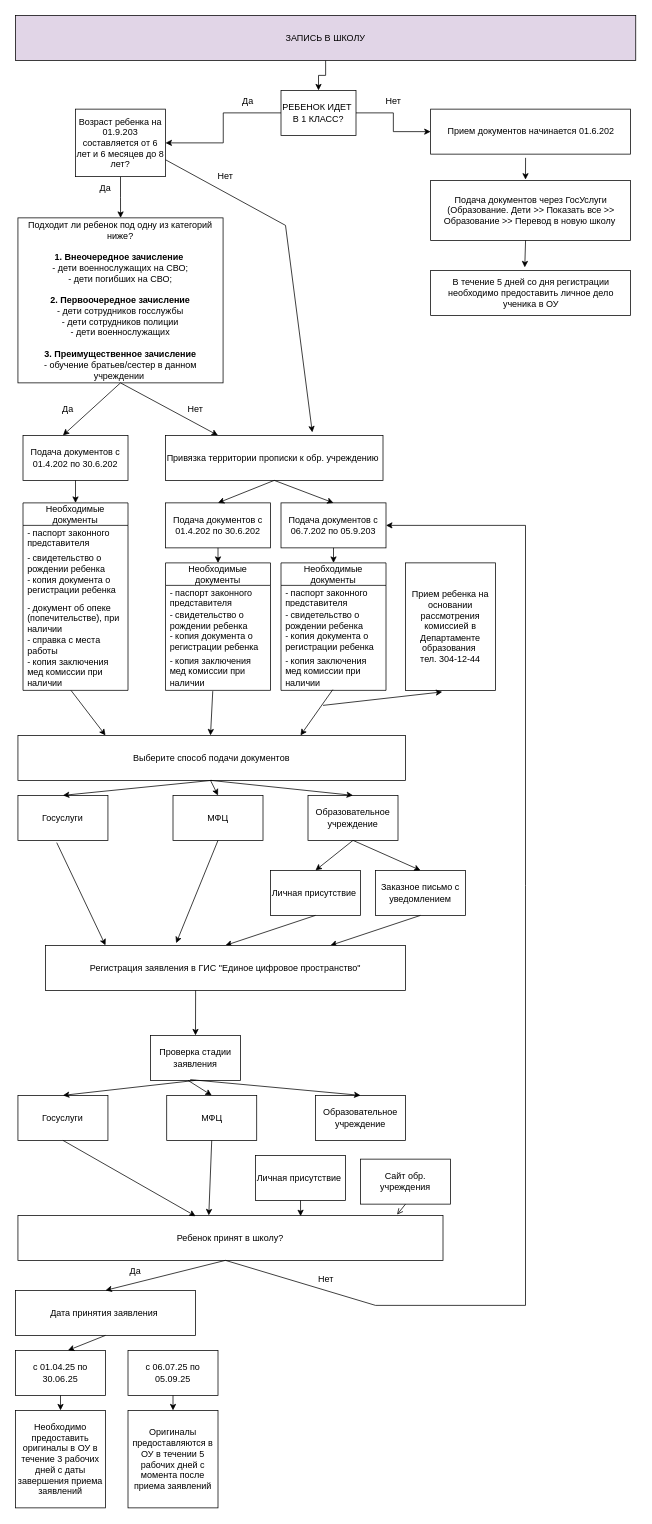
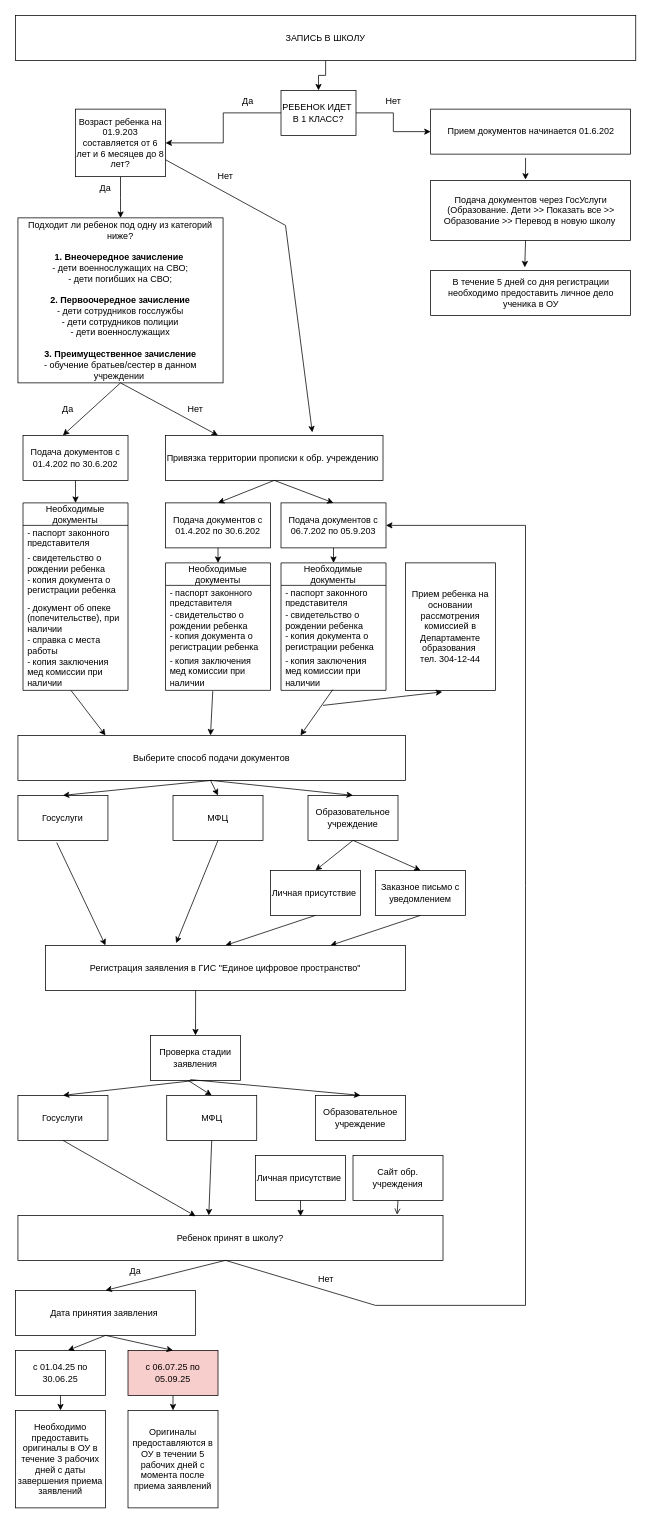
node "ЗАПИСЬ В ШКОЛУ": fillcolor #e1d5e7 -> #ffffff
node "Сайт обр. учреждения": moved (405, 1182) -> (398, 1178)
edge "Дата принятия заявления" -> "с 06.07.25 по 05.09.25": added
node "с 06.07.25 по 05.09.25": fillcolor #ffffff -> #f8cecc
